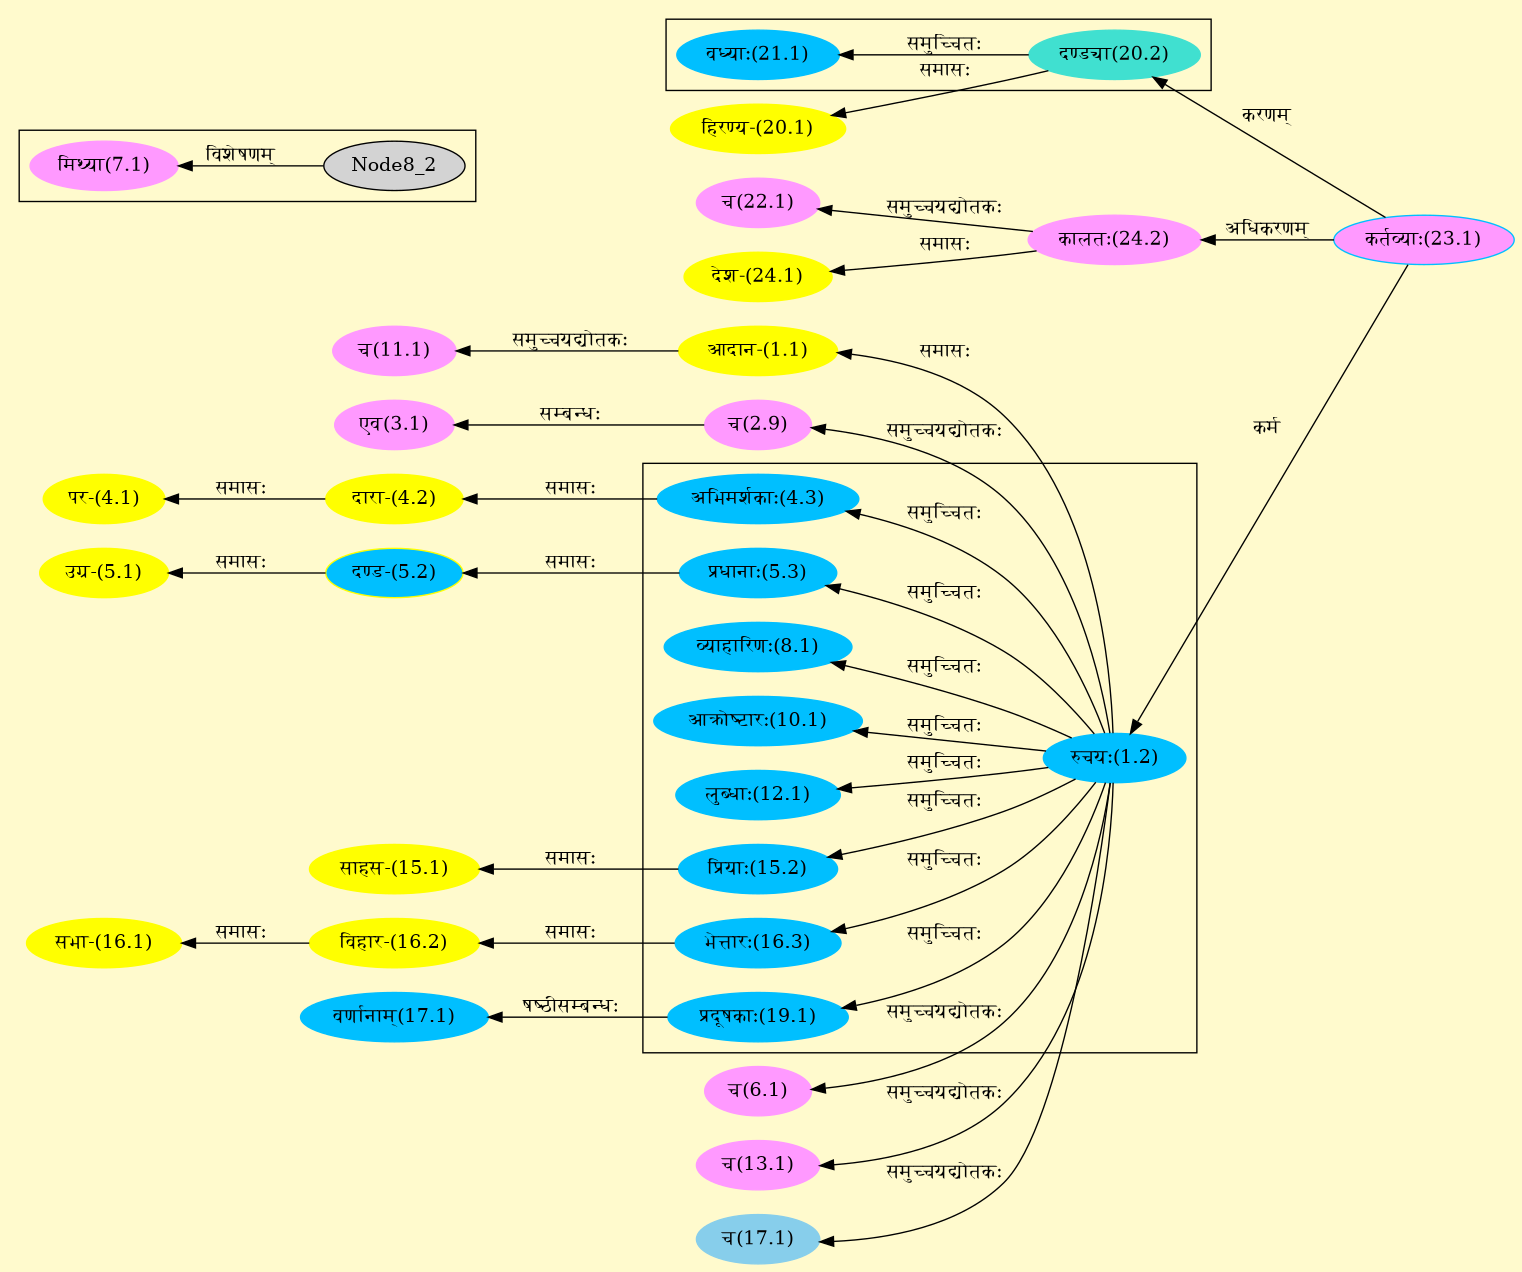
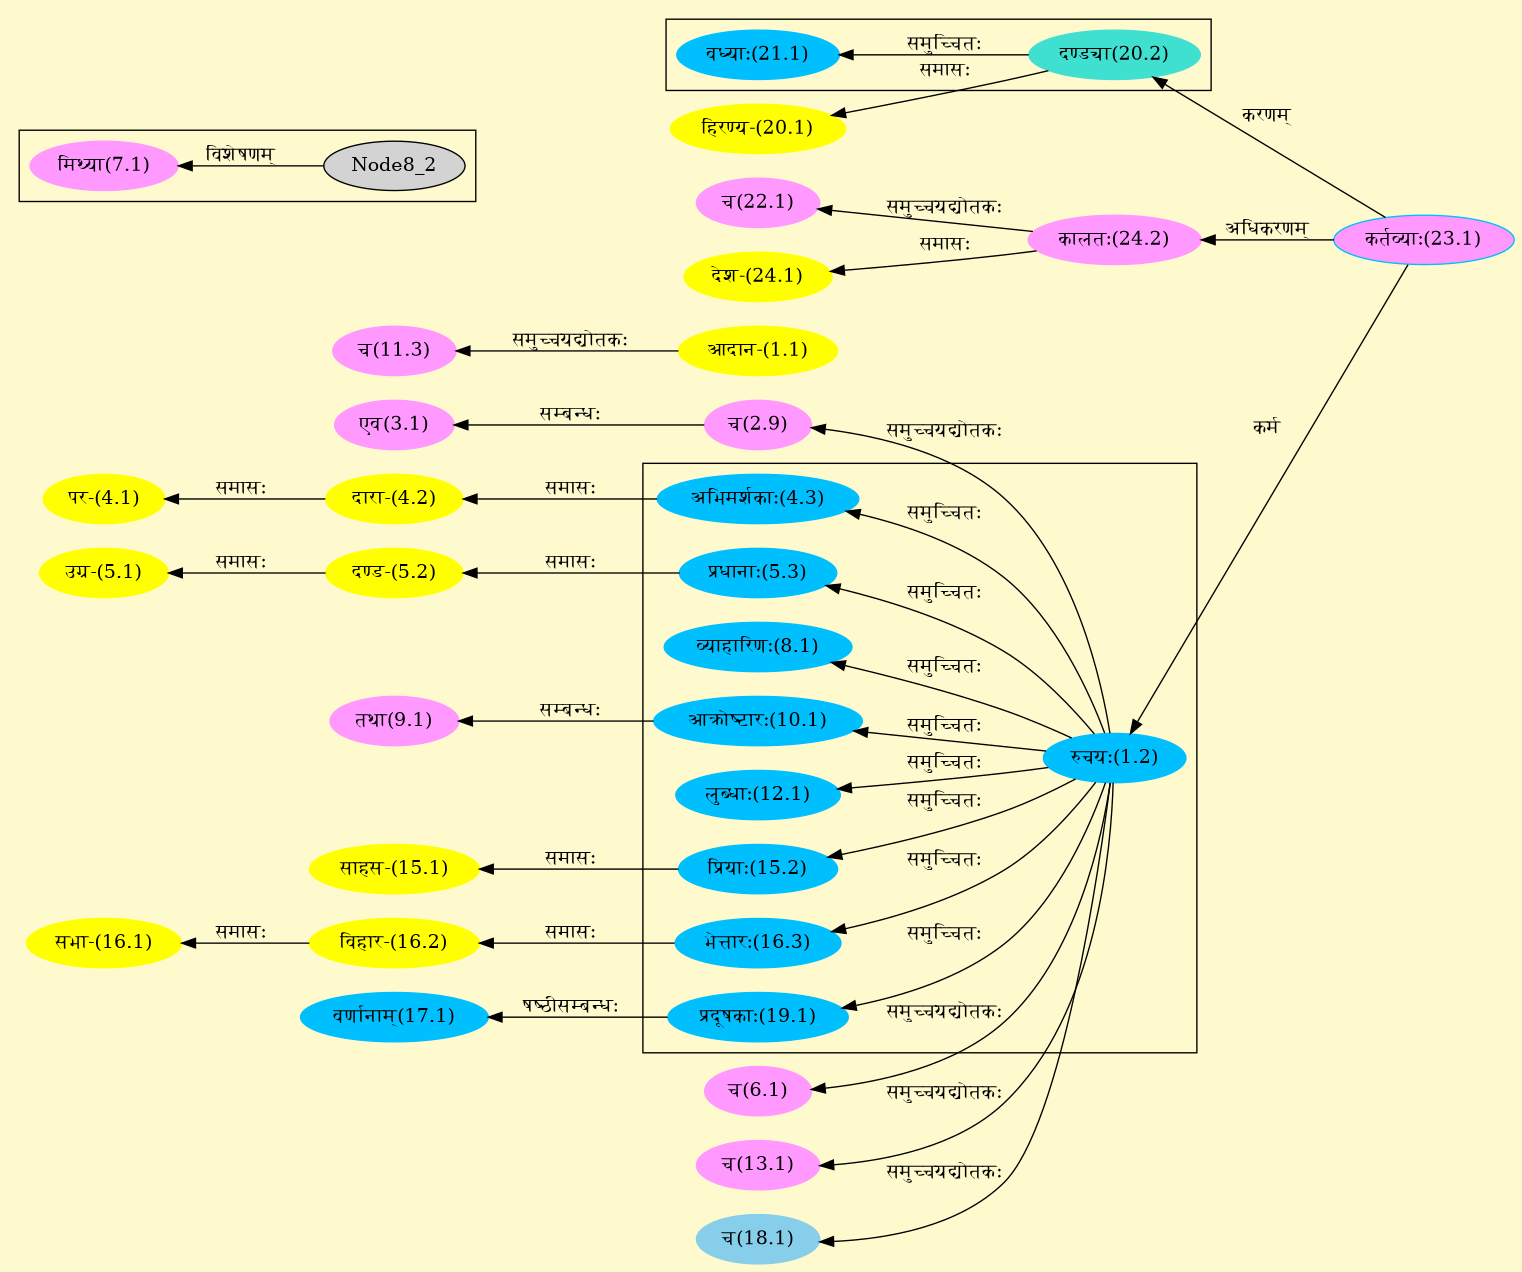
node "च(11.1)": label "च(11.1)" -> "च(11.3)"
edge "रुचयः(1.2)" -> "आदान-(1.1)": removed, label "समासः"
node "दण्ड-(5.2)": fillcolor #00bfff -> #ffff00
node "तथा(9.1)": added
node "च(17.1)": label "च(17.1)" -> "च(18.1)"
